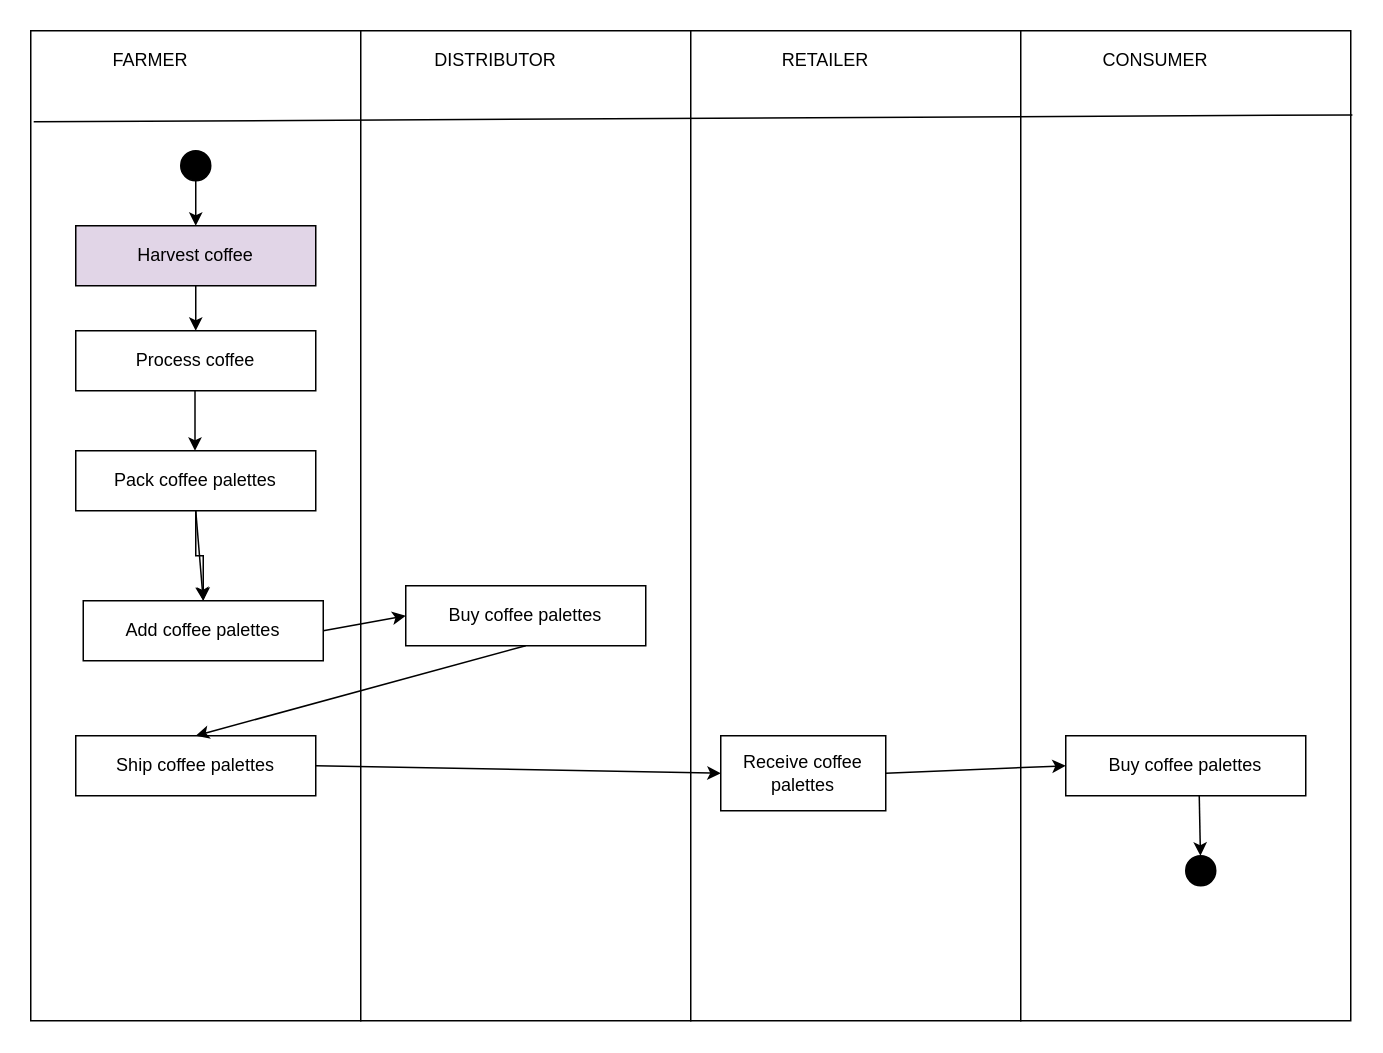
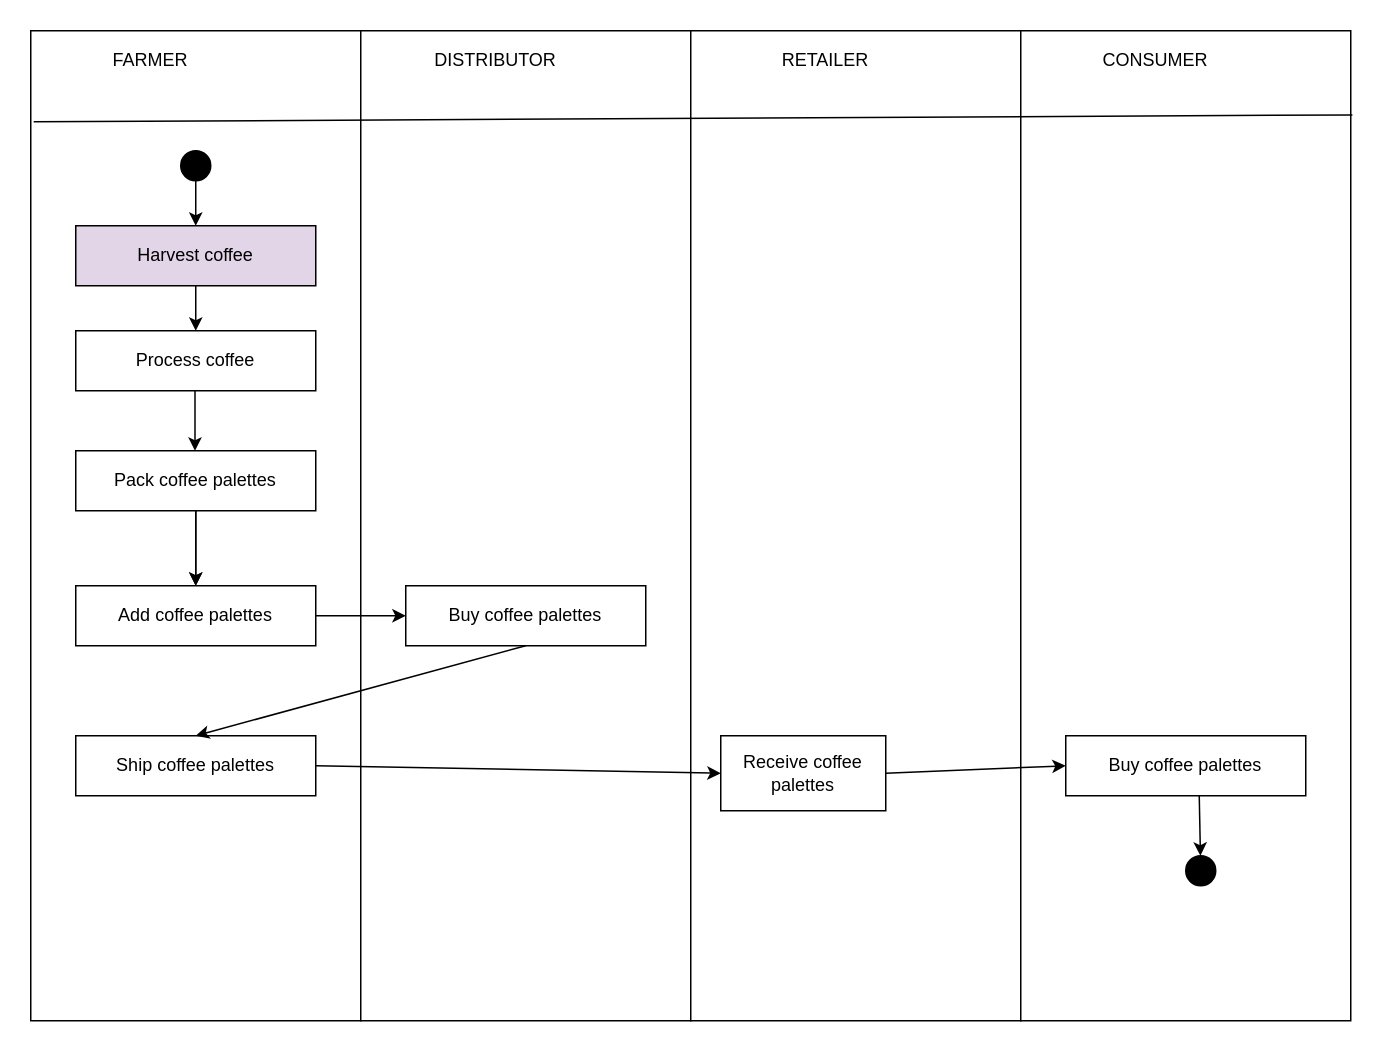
node "Add coffee palettes": moved (203, 631) -> (196, 616)
